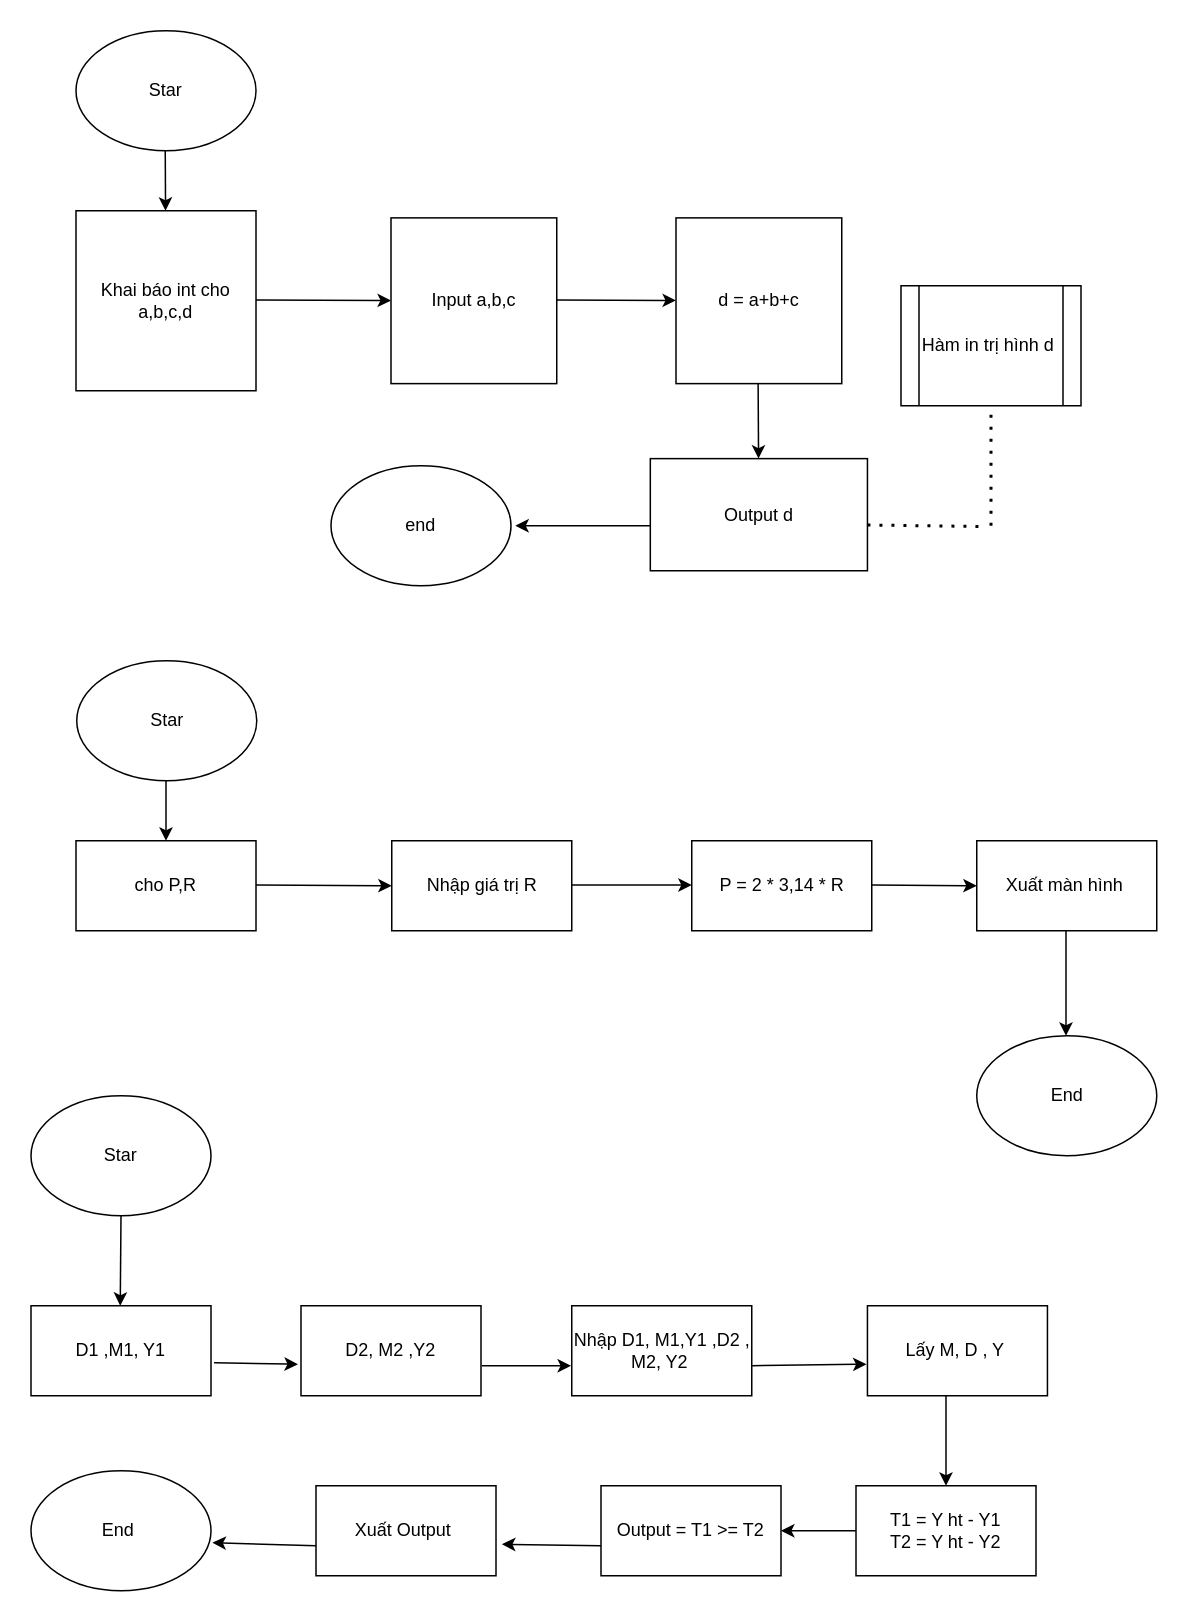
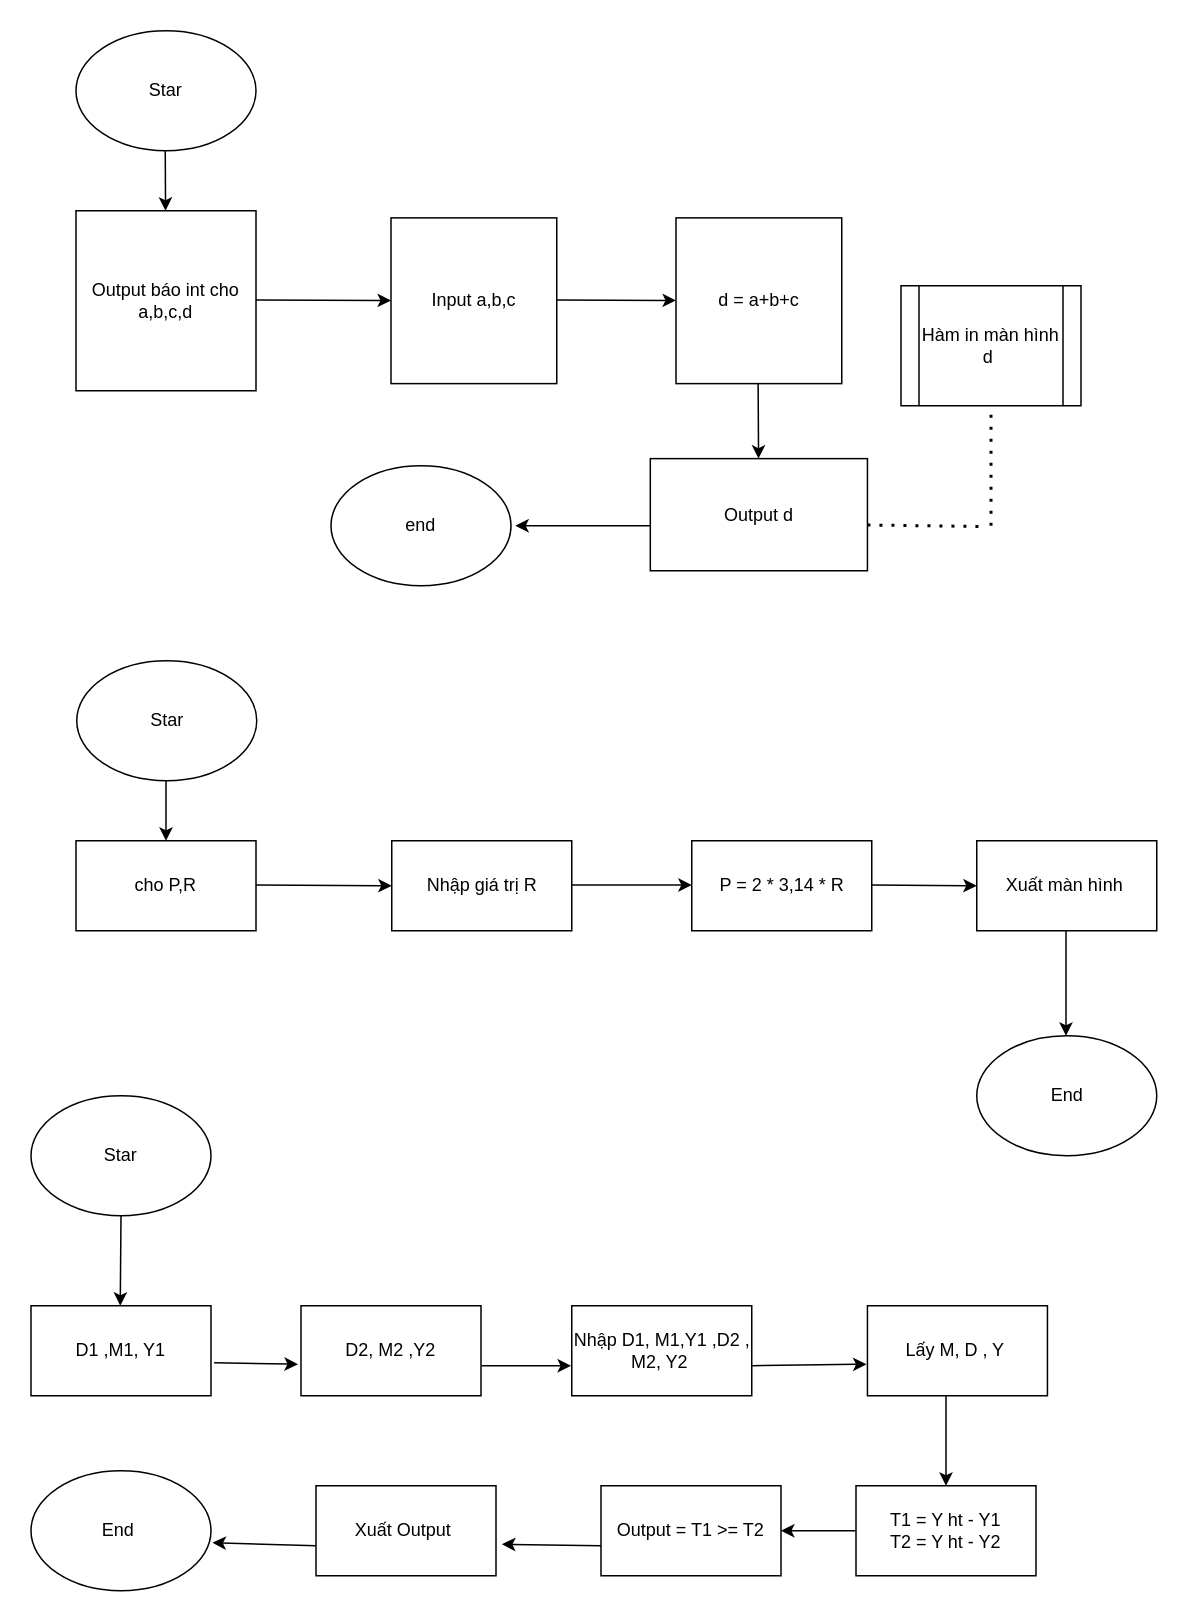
node "Khai báo int cho a,b,c,d": label "Khai báo int cho a,b,c,d" -> "Output báo int cho a,b,c,d"
node "Hàm in trị hình d": label "Hàm in trị hình d" -> "Hàm in màn hình d"
